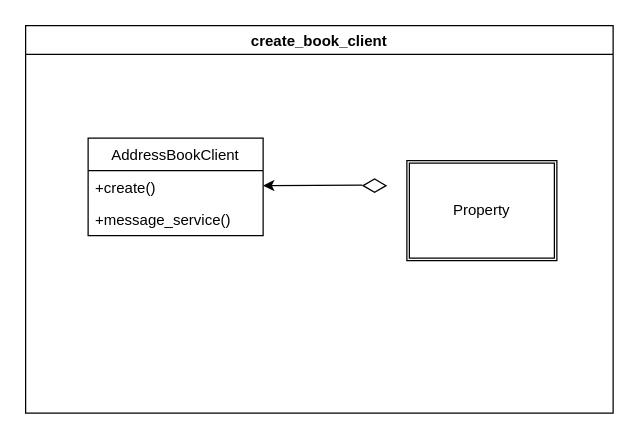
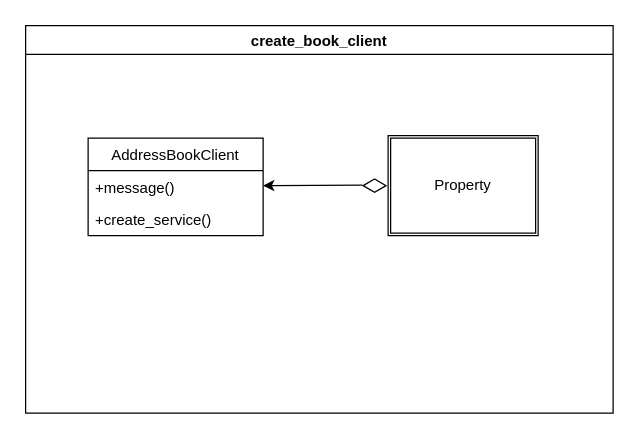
node "+create()": label "+create()" -> "+message()"
node "Property": moved (482, 211) -> (463, 186)
node "+message_service()": label "+message_service()" -> "+create_service()"
